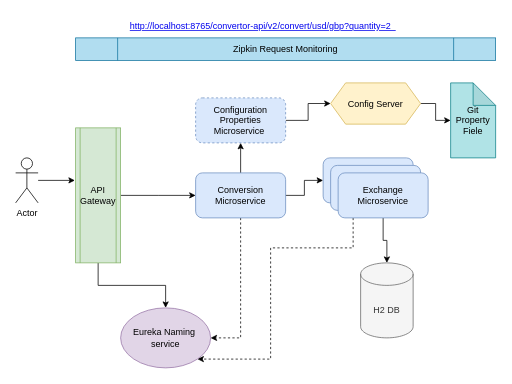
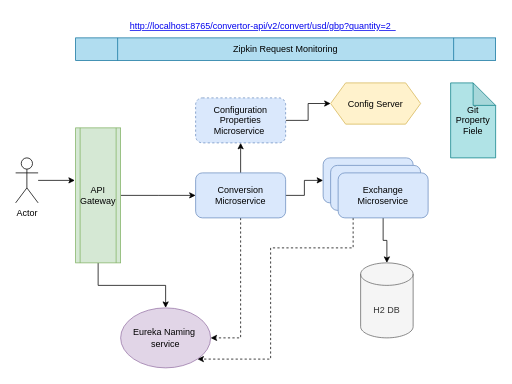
edge "Config Server" -> "Git Property Fiele": removed
